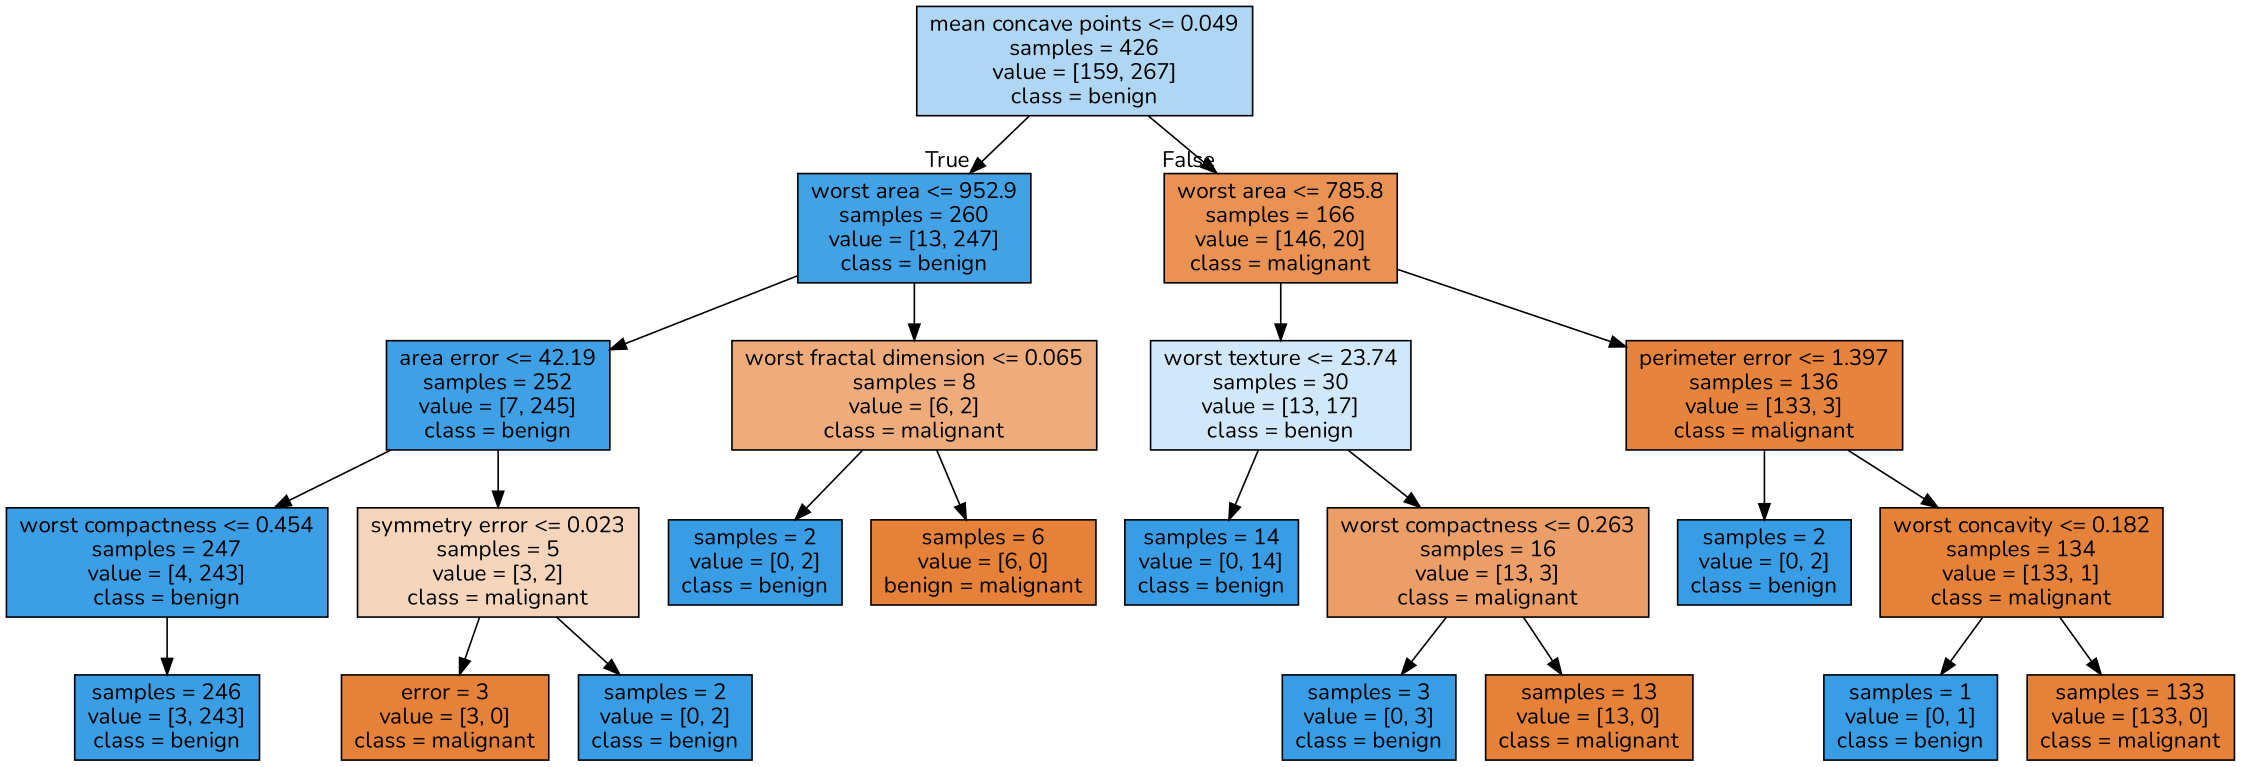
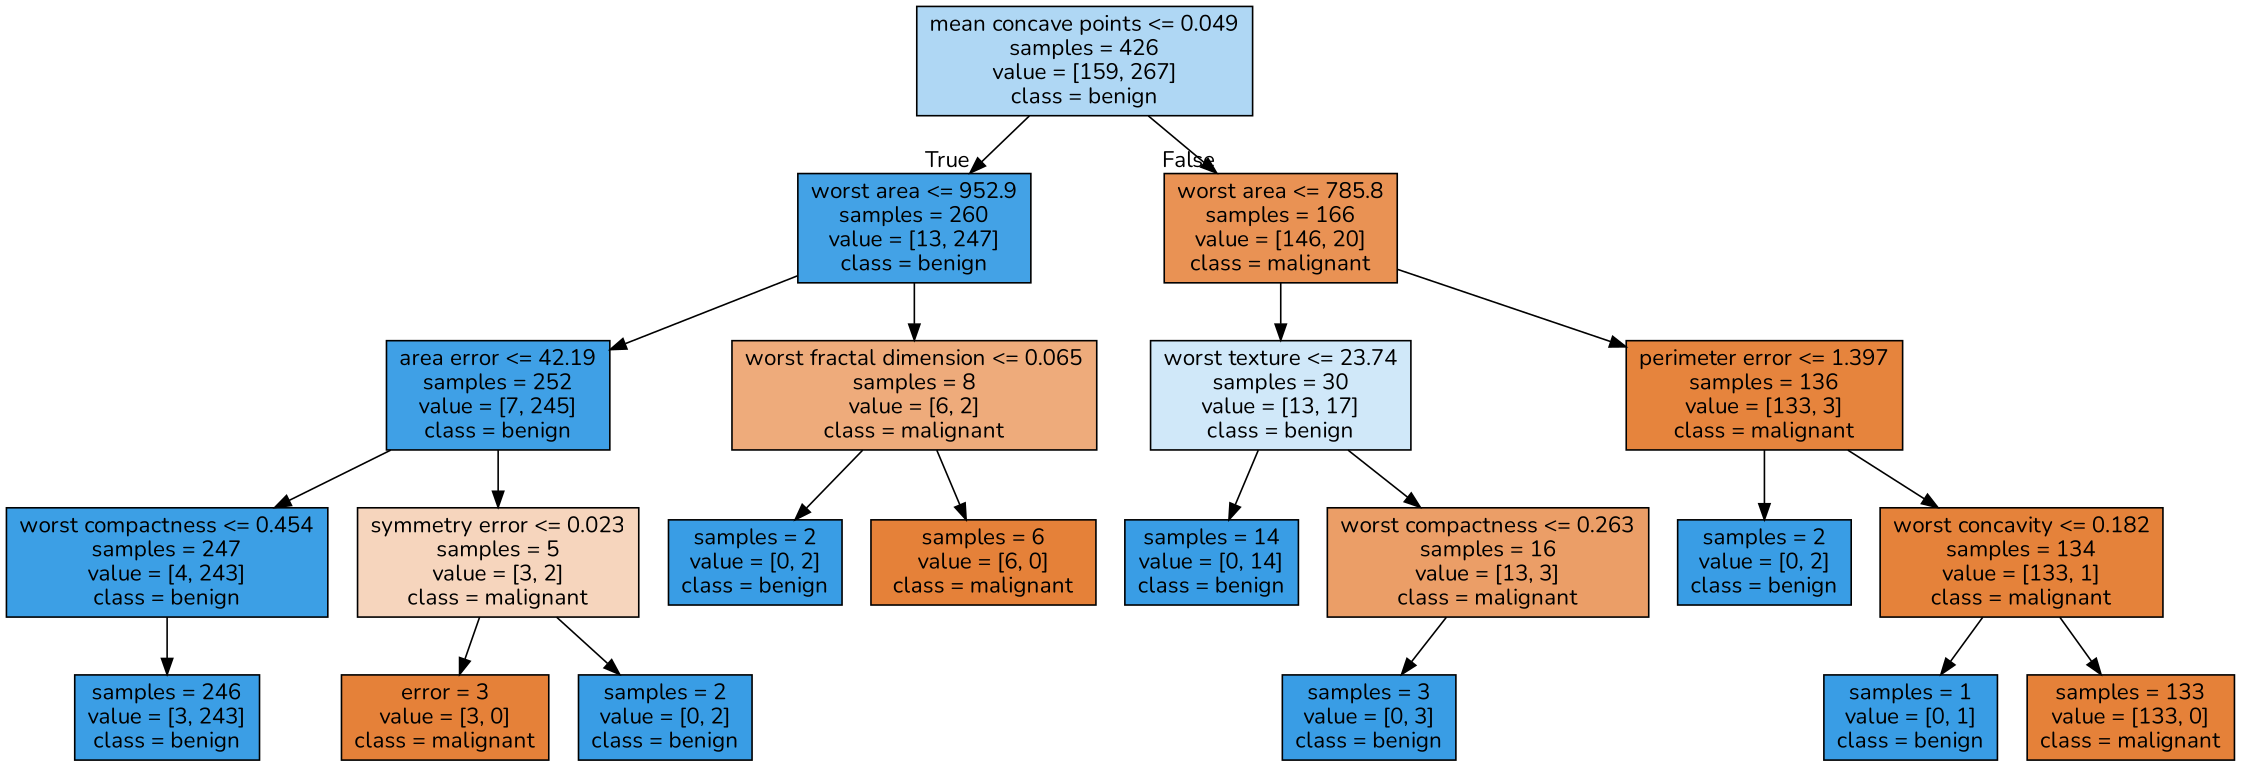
node "samples = 6 value = [6, 0] benign = malignant": label "samples = 6 value = [6, 0] benign = malignant" -> "samples = 6 value = [6, 0] class = malignant"
node "samples = 13 value = [13, 0] class = malignant": removed
